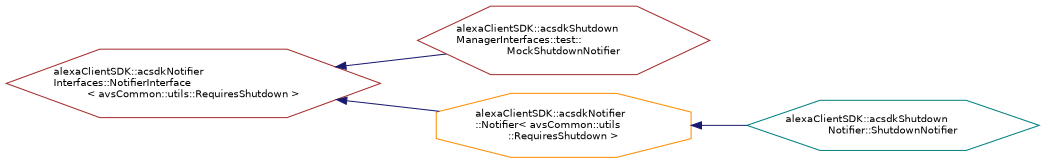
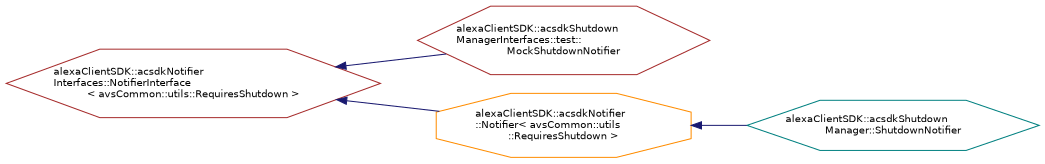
node "alexaClientSDK::acsdkShutdown Notifier::ShutdownNotifier": label "alexaClientSDK::acsdkShutdown Notifier::ShutdownNotifier" -> "alexaClientSDK::acsdkShutdown Manager::ShutdownNotifier"
